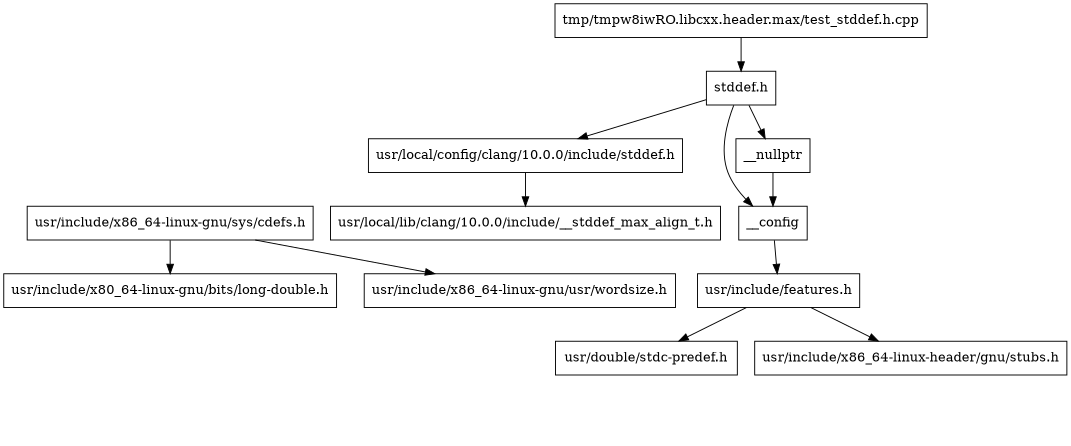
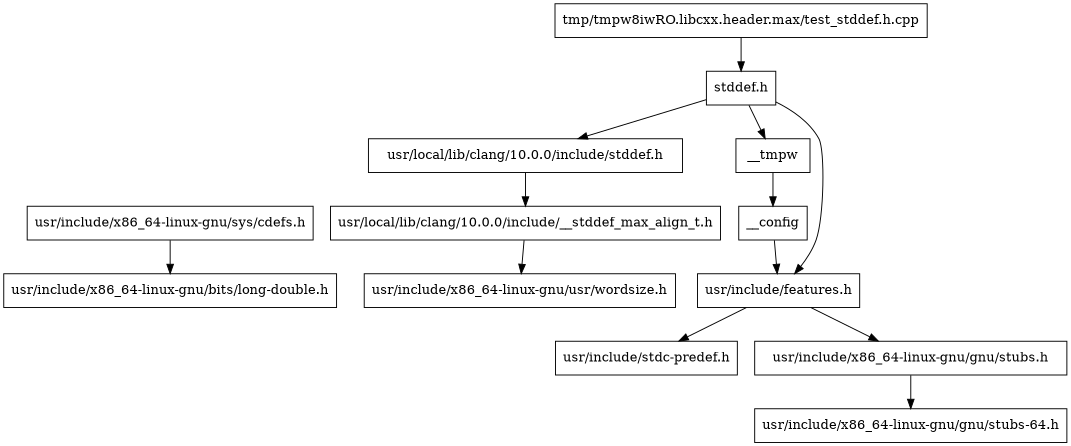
edge "stddef.h" -> "__config": now "stddef.h" -> "usr/include/features.h"
node "usr/local/config/clang/10.0.0/include/stddef.h": label "usr/local/config/clang/10.0.0/include/stddef.h" -> "usr/local/lib/clang/10.0.0/include/stddef.h"
node "__nullptr": label "__nullptr" -> "__tmpw"
edge "usr/include/x86_64-linux-gnu/sys/cdefs.h" -> "usr/include/x86_64-linux-gnu/usr/wordsize.h": now "usr/local/lib/clang/10.0.0/include/__stddef_max_align_t.h" -> "usr/include/x86_64-linux-gnu/usr/wordsize.h"
node "usr/include/x80_64-linux-gnu/bits/long-double.h": label "usr/include/x80_64-linux-gnu/bits/long-double.h" -> "usr/include/x86_64-linux-gnu/bits/long-double.h"
node "usr/double/stdc-predef.h": label "usr/double/stdc-predef.h" -> "usr/include/stdc-predef.h"
node "usr/include/x86_64-linux-header/gnu/stubs.h": label "usr/include/x86_64-linux-header/gnu/stubs.h" -> "usr/include/x86_64-linux-gnu/gnu/stubs.h"
node "usr/include/x86_64-linux-gnu/gnu/stubs-64.h": added
